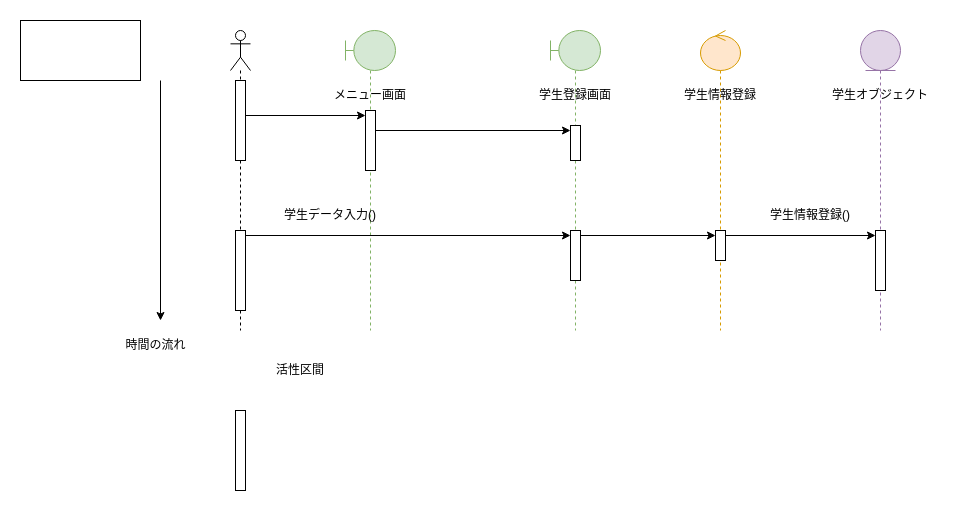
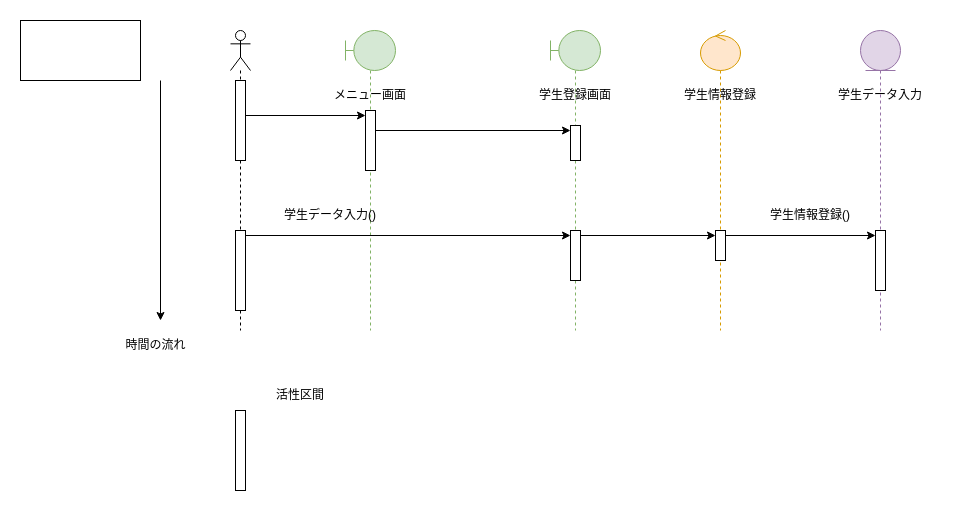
node "学生オブジェクト": label "学生オブジェクト" -> "学生データ入力"
node "活性区間": moved (301, 371) -> (301, 396)
